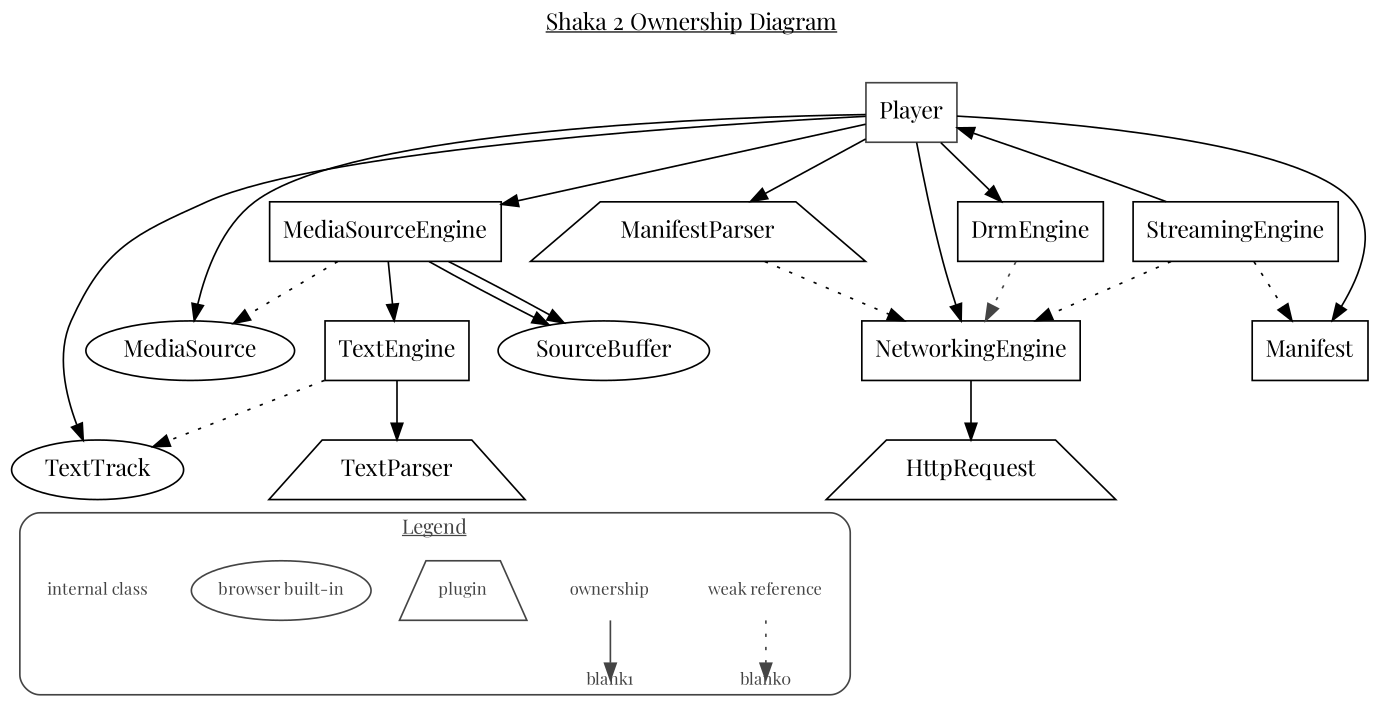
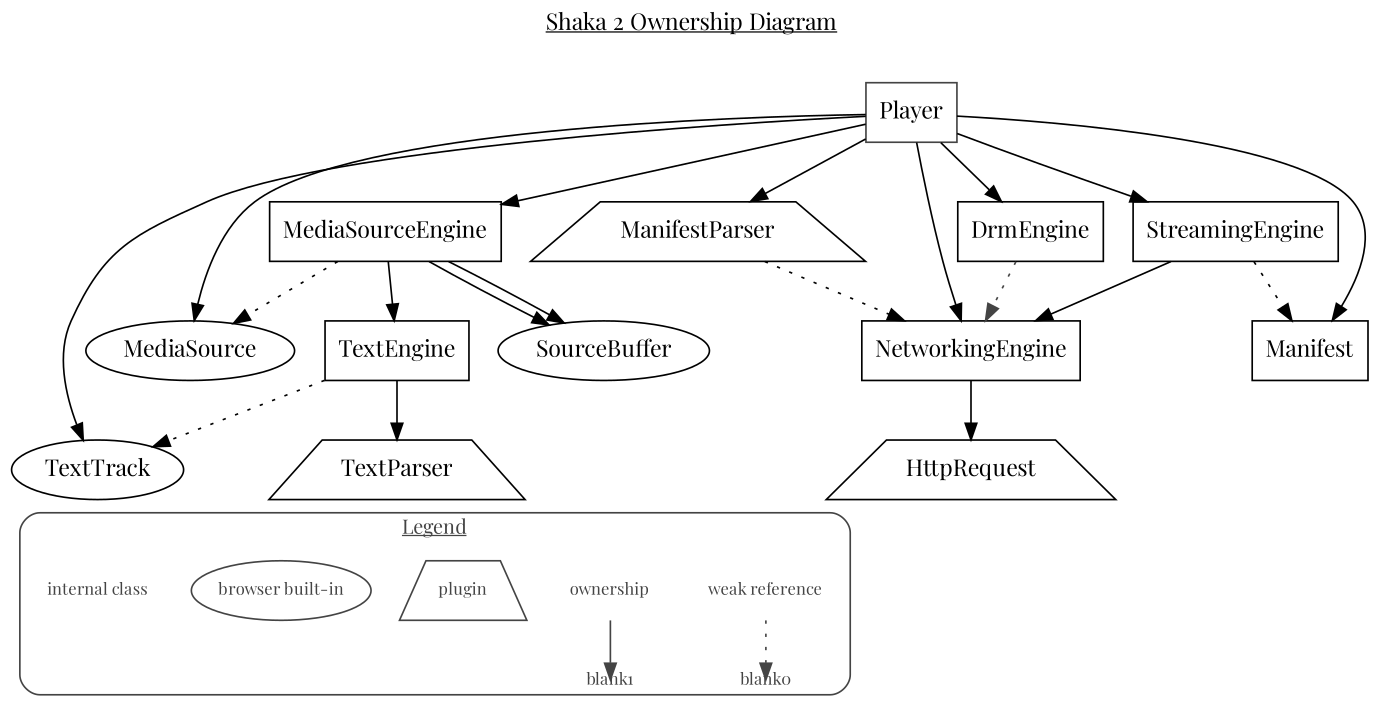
edge "StreamingEngine" -> "Player": reversed
edge "StreamingEngine" -> "NetworkingEngine": style dotted -> solid
